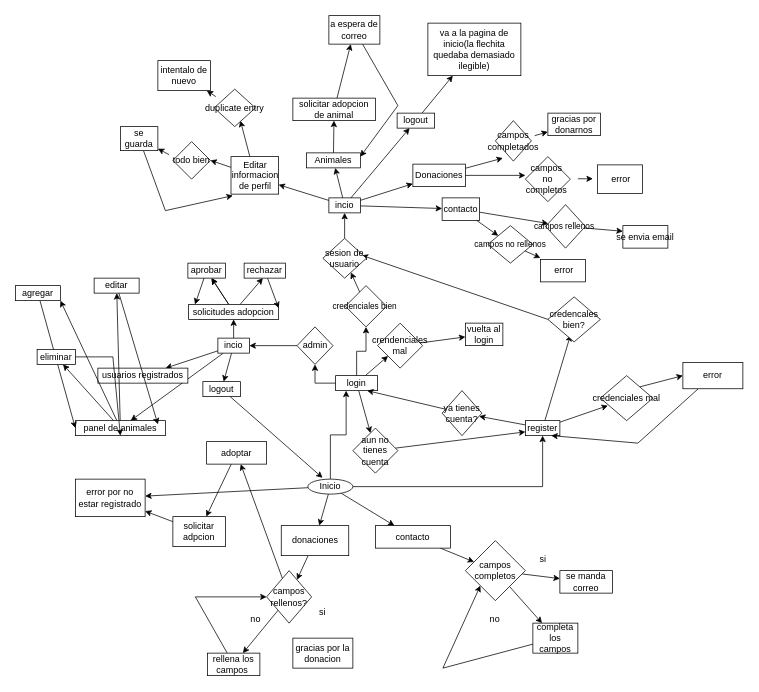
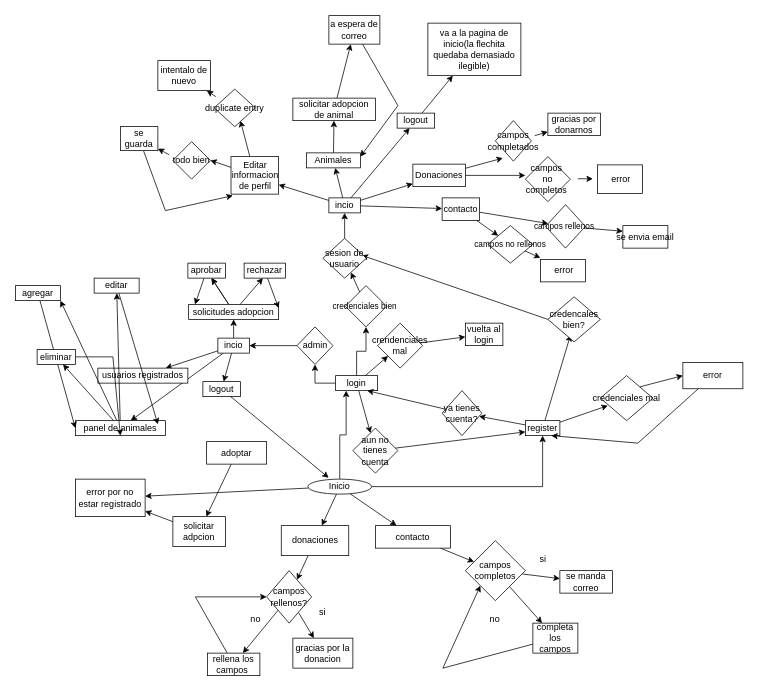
node "Inicio": size 45x15 -> 64x15
edge "campos rellenos?" -> "adoptar": now "campos rellenos?" -> "gracias por la donacion"
